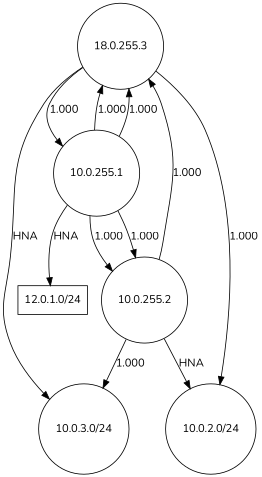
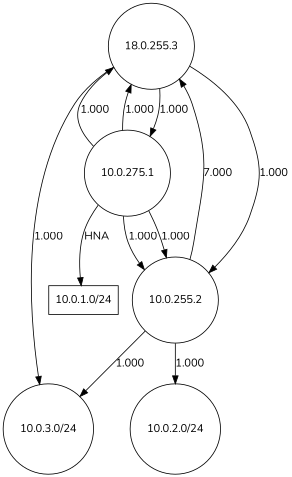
node "10.0.255.1": label "10.0.255.1" -> "10.0.275.1"
edge "10.0.255.2" -> "18.0.255.3": label "1.000" -> "7.000"
edge "18.0.255.3" -> "10.0.2.0/24": now "18.0.255.3" -> "10.0.255.2"
edge "18.0.255.3" -> "10.0.3.0/24": label "HNA" -> "1.000"
node "12.0.1.0/24": label "12.0.1.0/24" -> "10.0.1.0/24"
edge "10.0.255.2" -> "10.0.2.0/24": label "HNA" -> "1.000"
